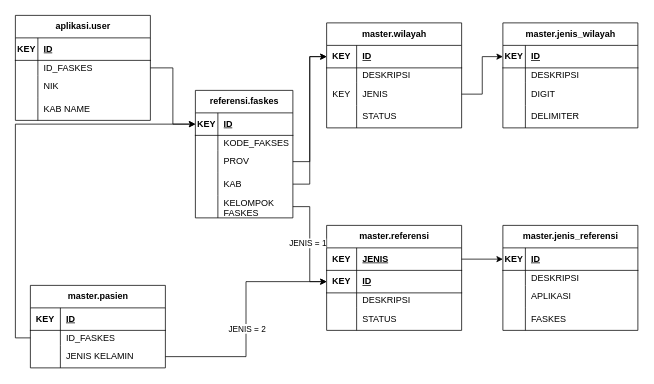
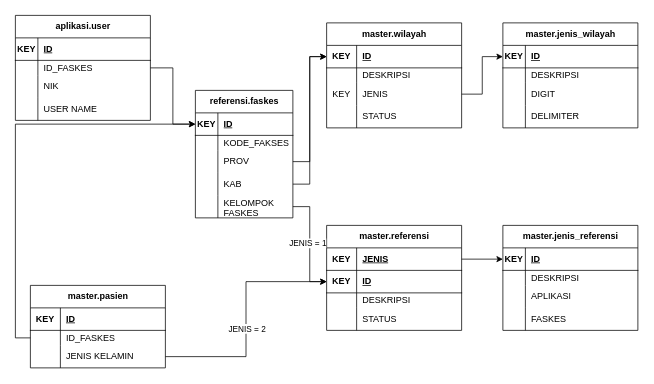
node "KAB NAME": label "KAB NAME" -> "USER NAME"
